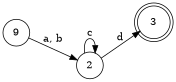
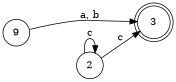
edge "2" -> "3": label "d" -> "c"
edge "9" -> "2": now "9" -> "3"
